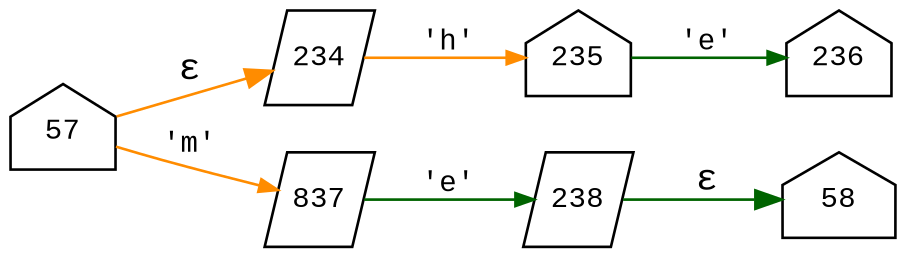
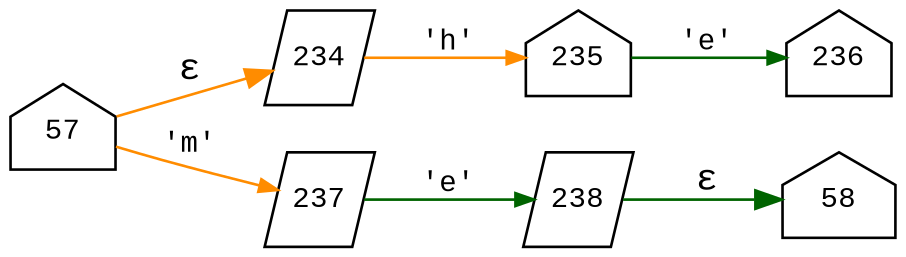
node "837": label "837" -> "237"
